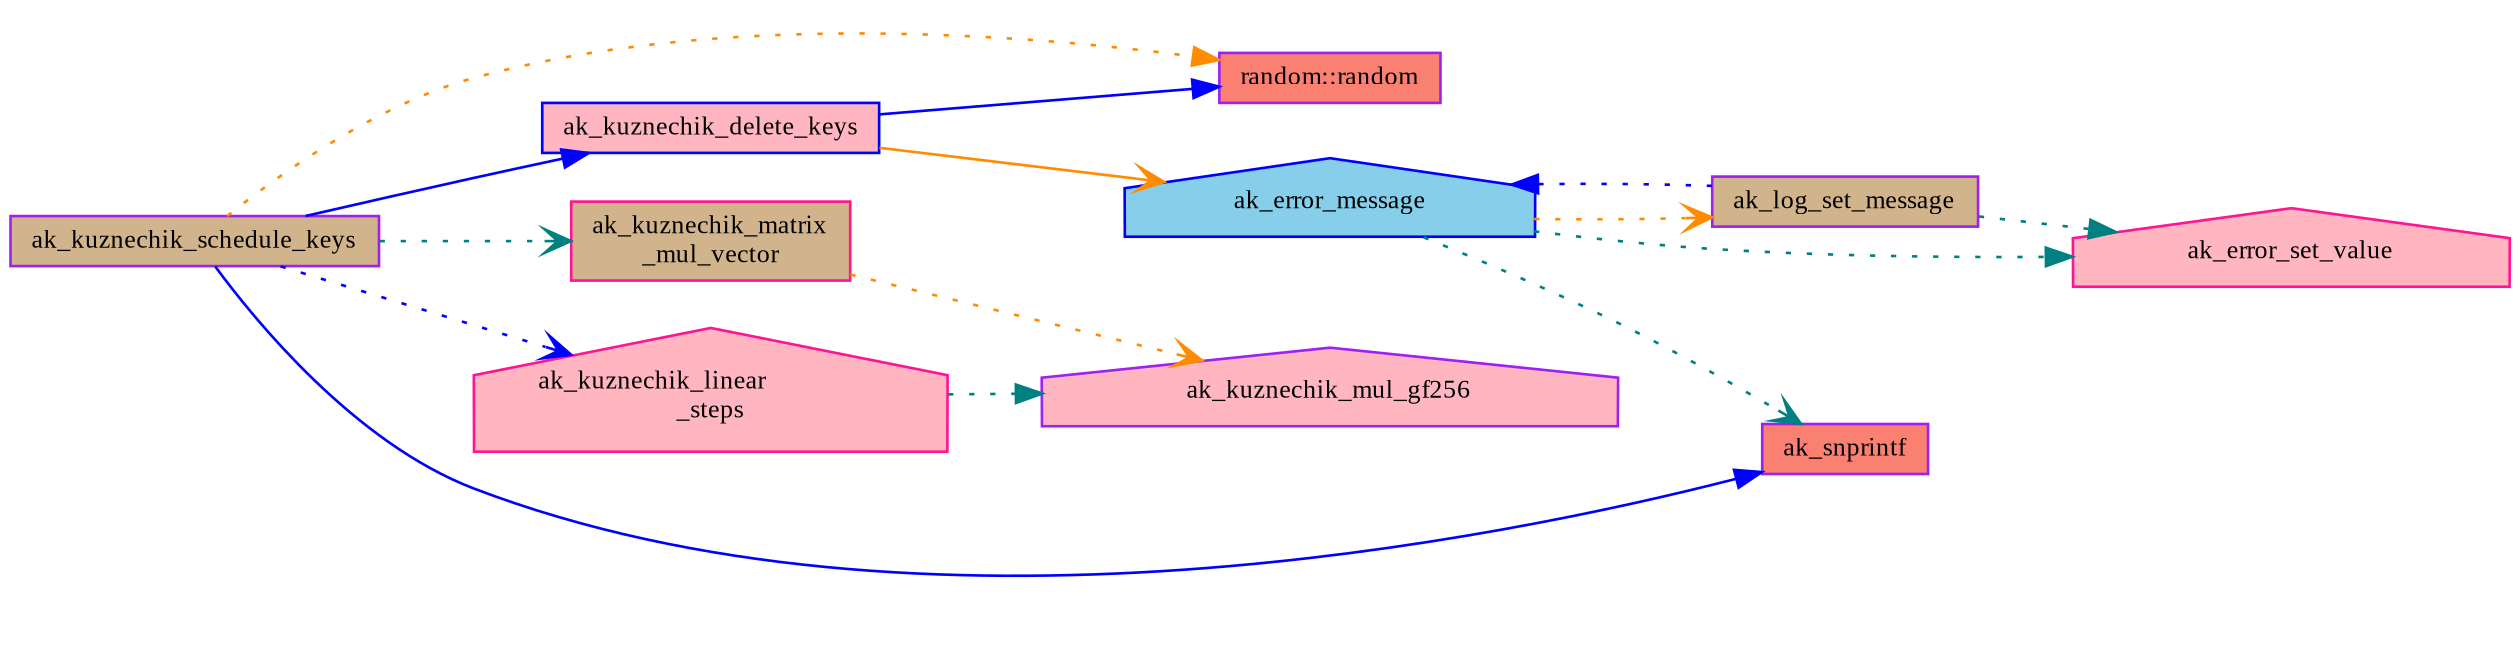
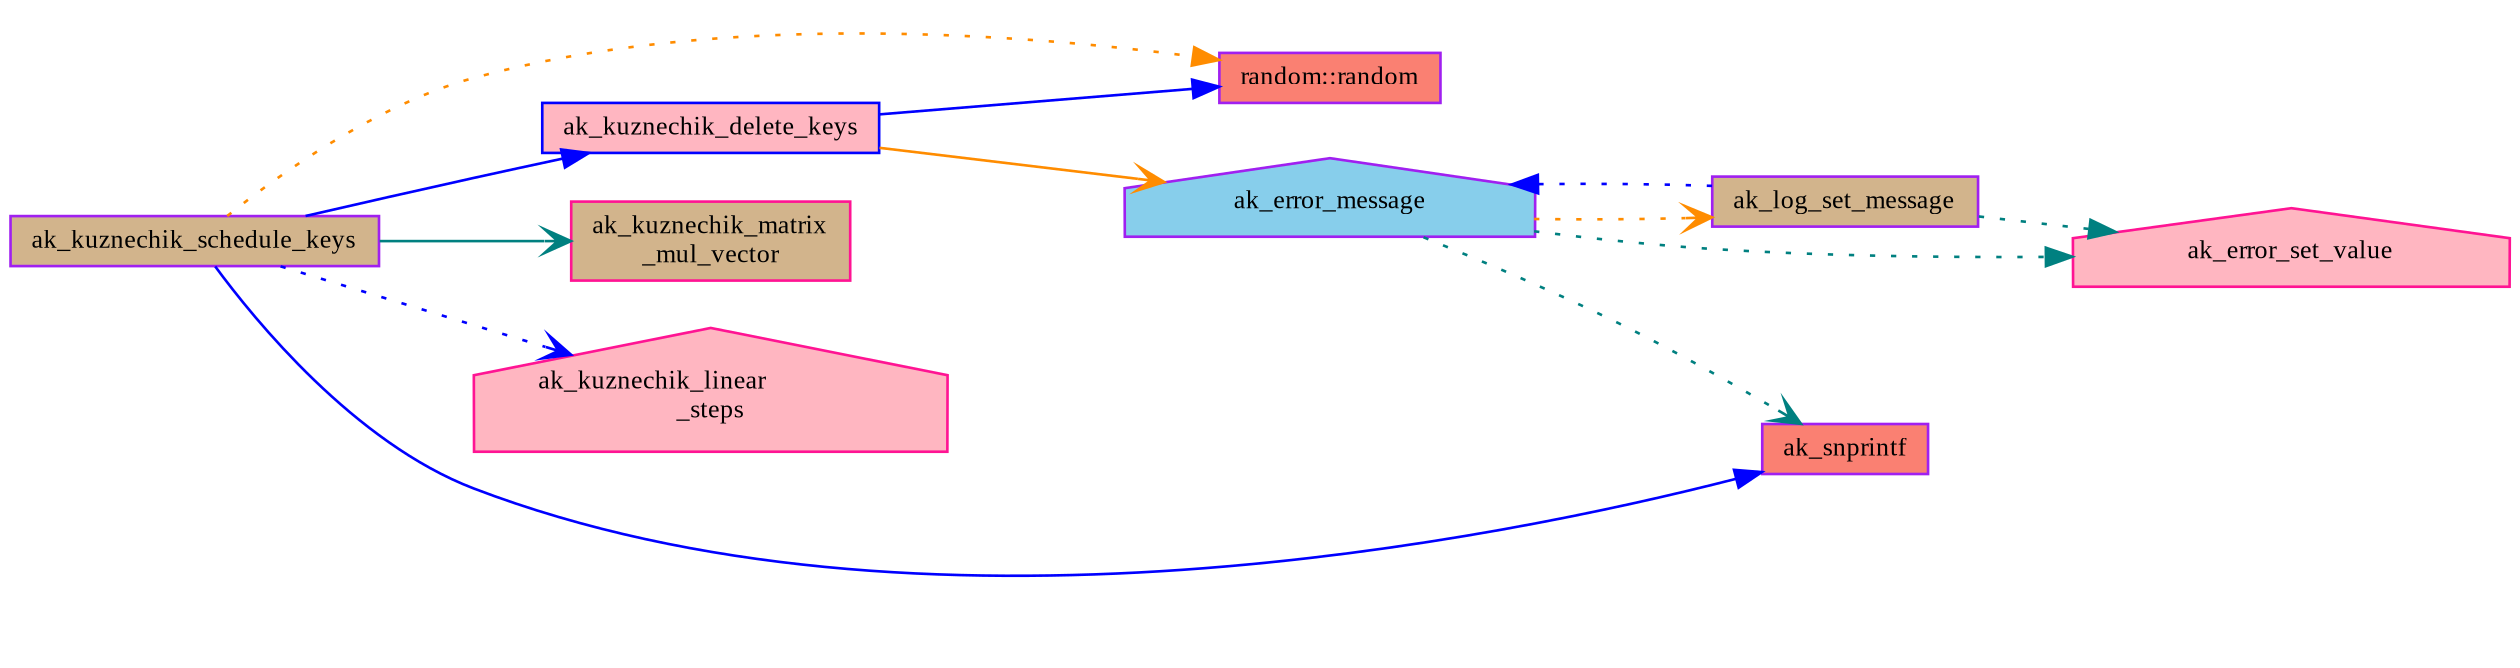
node "ak_error_message": color blue -> purple
edge "ak_kuznechik_schedule_keys" -> "ak_kuznechik_matrix _mul_vector": style dotted -> solid
node "ak_kuznechik_mul_gf256": removed
